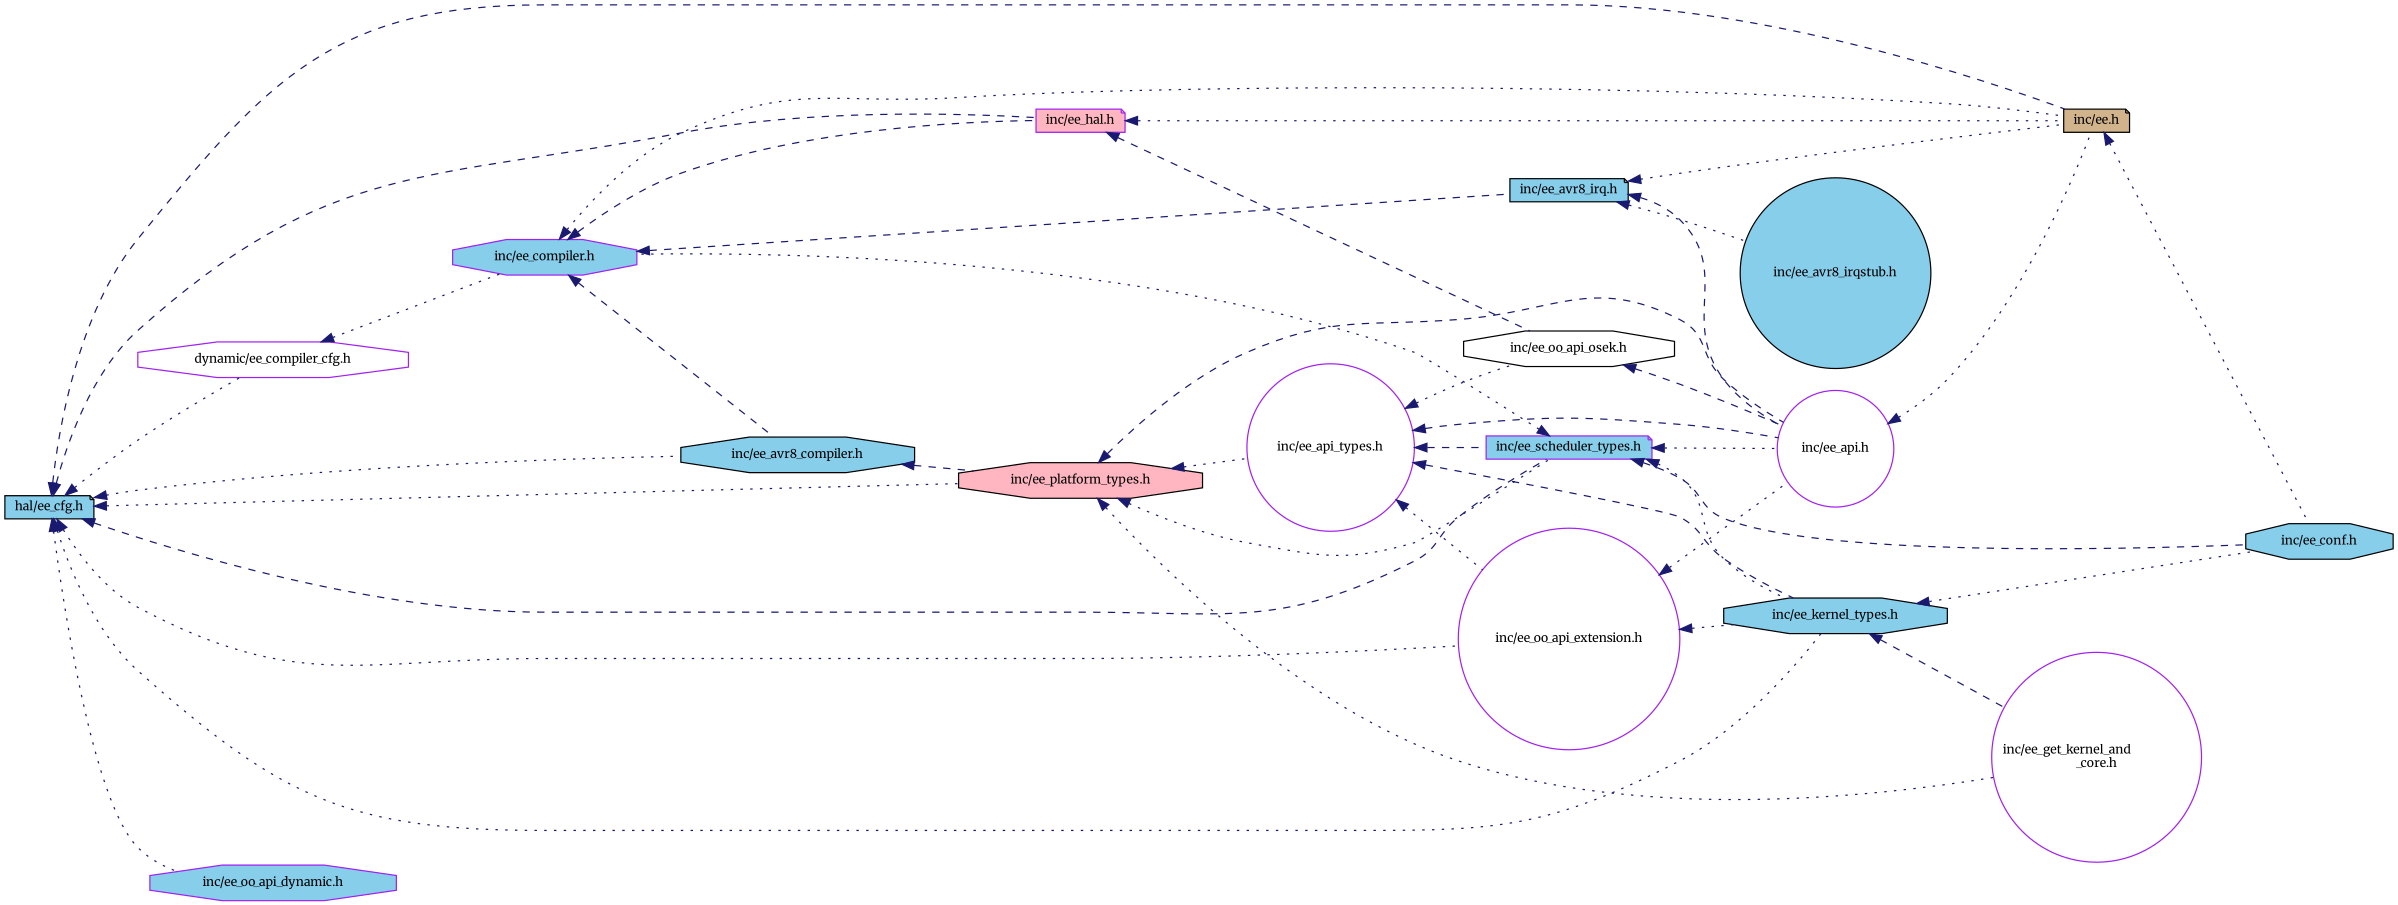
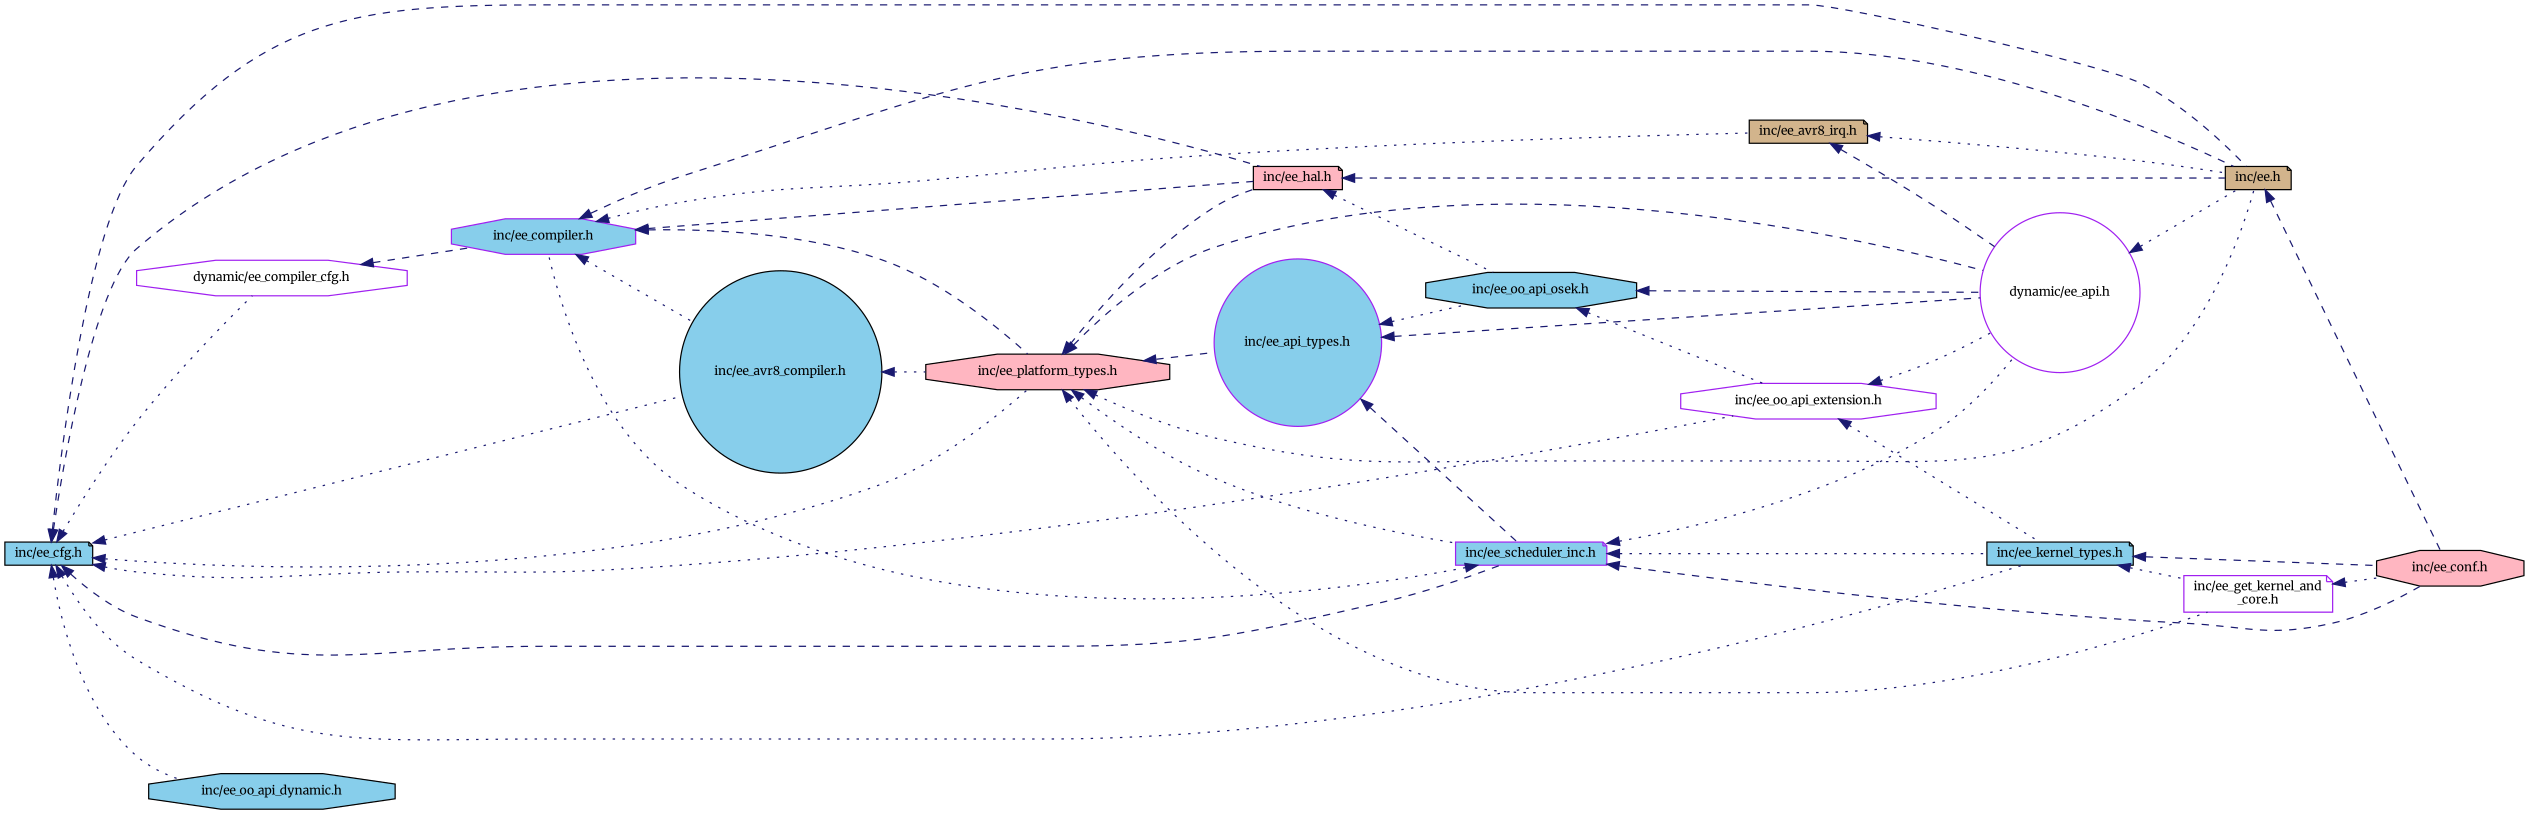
edge "inc/ee.h" -> "inc/ee_compiler.h": style dotted -> dashed
node "inc/ee_hal.h": color purple -> black
edge "inc/ee.h" -> "inc/ee_hal.h": style dotted -> dashed
node "inc/ee_avr8_irq.h": fillcolor skyblue -> tan
edge "inc/ee_avr8_irq.h" -> "inc/ee_compiler.h": style dashed -> dotted
edge "inc/ee_oo_api_osek.h" -> "inc/ee_hal.h": style dashed -> dotted
edge "inc/ee_platform_types.h" -> "inc/ee_compiler.h": added
edge "inc/ee_hal.h" -> "inc/ee_platform_types.h": added
node "inc/ee_avr8_irqstub.h": removed
edge "inc/ee_compiler.h" -> "dynamic/ee_compiler_cfg.h": style dotted -> dashed
edge "inc/ee_conf.h" -> "inc/ee.h": style dotted -> dashed
node "inc/ee_oo_api_osek.h": fillcolor white -> skyblue
edge "inc/ee_avr8_compiler.h" -> "inc/ee_compiler.h": style dashed -> dotted
node "inc/ee_api_types.h": fillcolor white -> skyblue
node "inc/ee_scheduler_types.h": label "inc/ee_scheduler_types.h" -> "inc/ee_scheduler_inc.h"
node "inc/ee_api.h": label "inc/ee_api.h" -> "dynamic/ee_api.h"
node "inc/ee_avr8_compiler.h": shape octagon -> circle
edge "inc/ee.h" -> "inc/ee_platform_types.h": added
edge "inc/ee_api_types.h" -> "inc/ee_platform_types.h": style dotted -> dashed
edge "inc/ee_platform_types.h" -> "inc/ee_avr8_compiler.h": style dashed -> dotted
edge "inc/ee_kernel_types.h" -> "inc/ee_api_types.h": removed
node "hal/ee_cfg.h": label "hal/ee_cfg.h" -> "inc/ee_cfg.h"
node "inc/ee_conf.h": fillcolor skyblue -> lightpink
edge "inc/ee_oo_api_extension.h" -> "inc/ee_api_types.h": now "inc/ee_oo_api_extension.h" -> "inc/ee_oo_api_osek.h"
edge "inc/ee_conf.h" -> "inc/ee_kernel_types.h": style dotted -> dashed
edge "inc/ee_conf.h" -> "inc/ee_get_kernel_and _core.h": added
node "inc/ee_kernel_types.h": shape octagon -> note
node "inc/ee_oo_api_extension.h": shape circle -> octagon
edge "inc/ee_get_kernel_and _core.h" -> "inc/ee_kernel_types.h": style dashed -> dotted
node "inc/ee_get_kernel_and _core.h": shape circle -> note
node "inc/ee_oo_api_dynamic.h": color purple -> black
